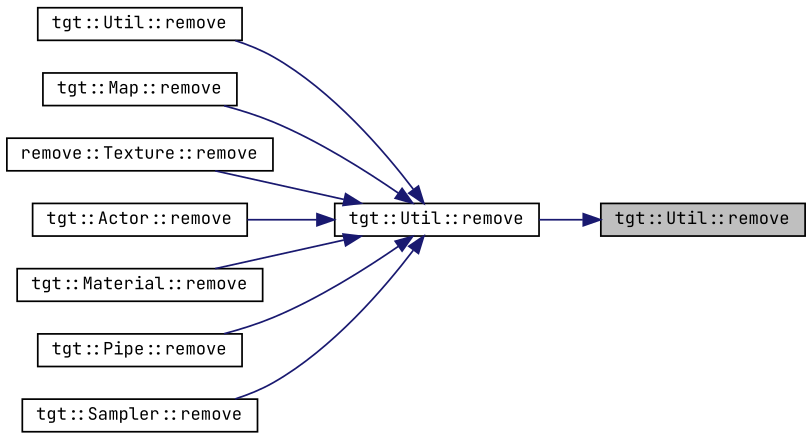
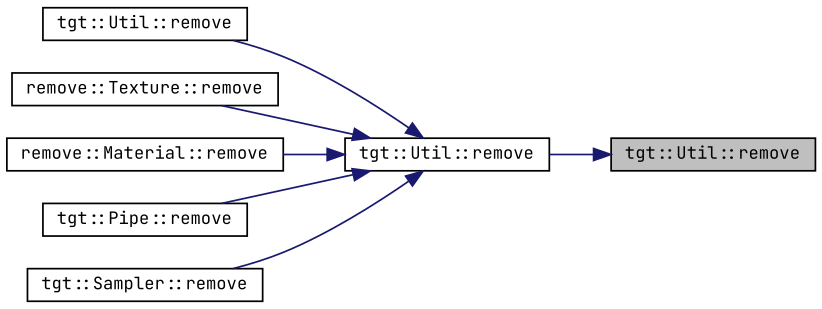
node "tgt::Map::remove": removed
node "tgt::Actor::remove": removed
node "tgt::Material::remove": label "tgt::Material::remove" -> "remove::Material::remove"
